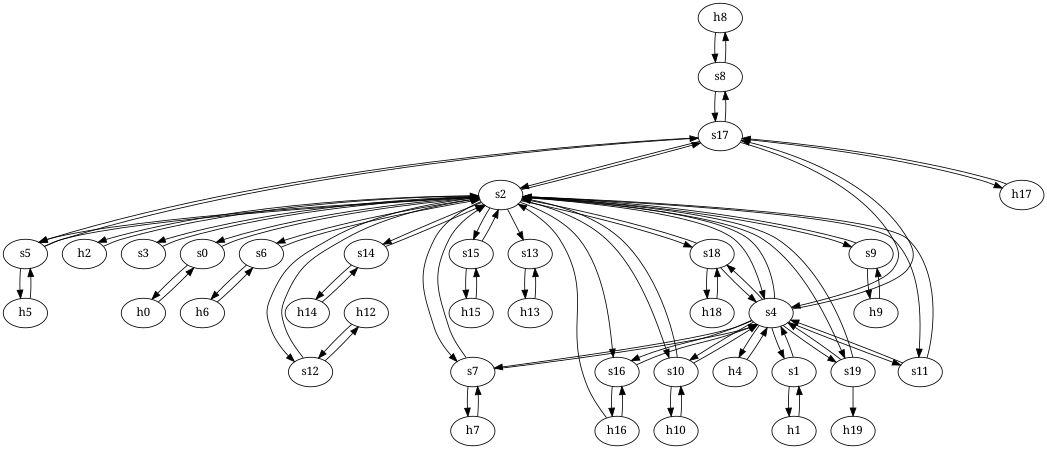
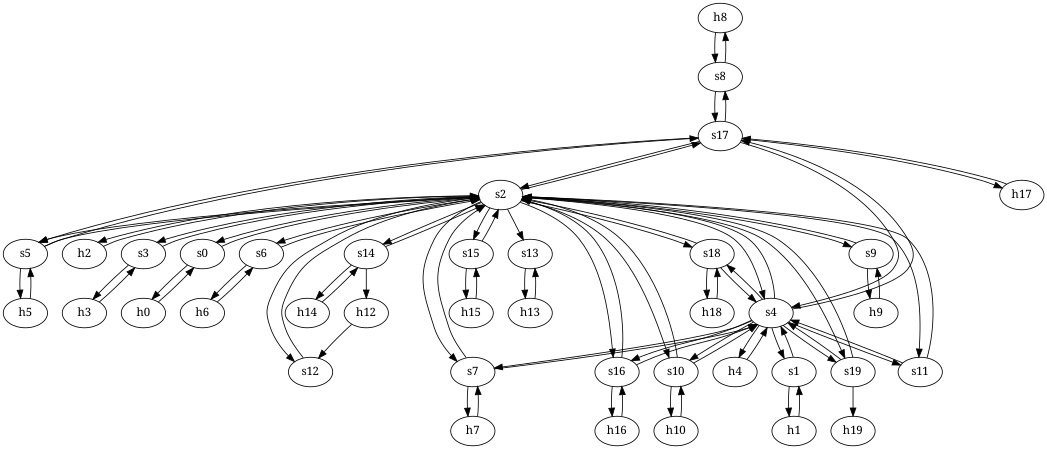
edge "h16" -> "s2": now "s16" -> "s2"
node "h3": added
edge "s12" -> "h12": now "s14" -> "h12"
